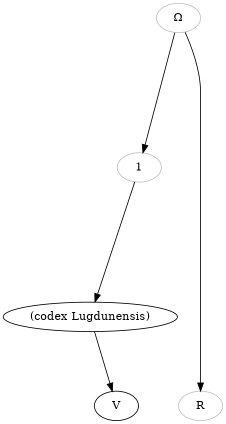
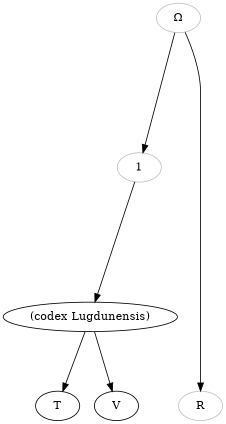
node "T": added
